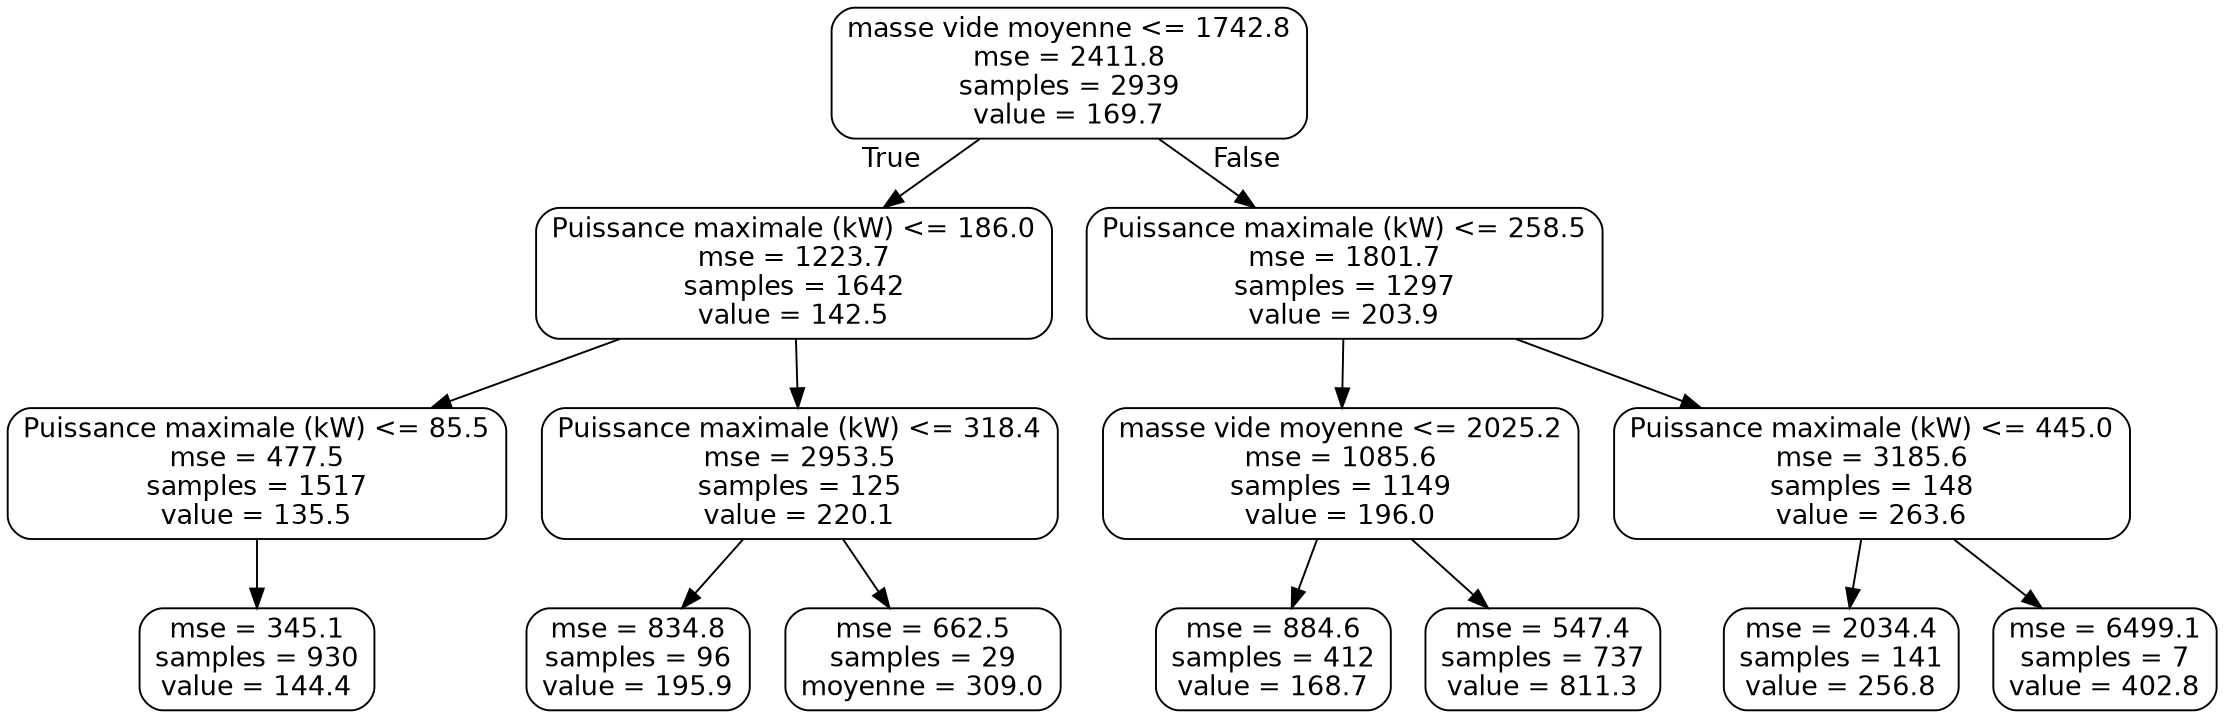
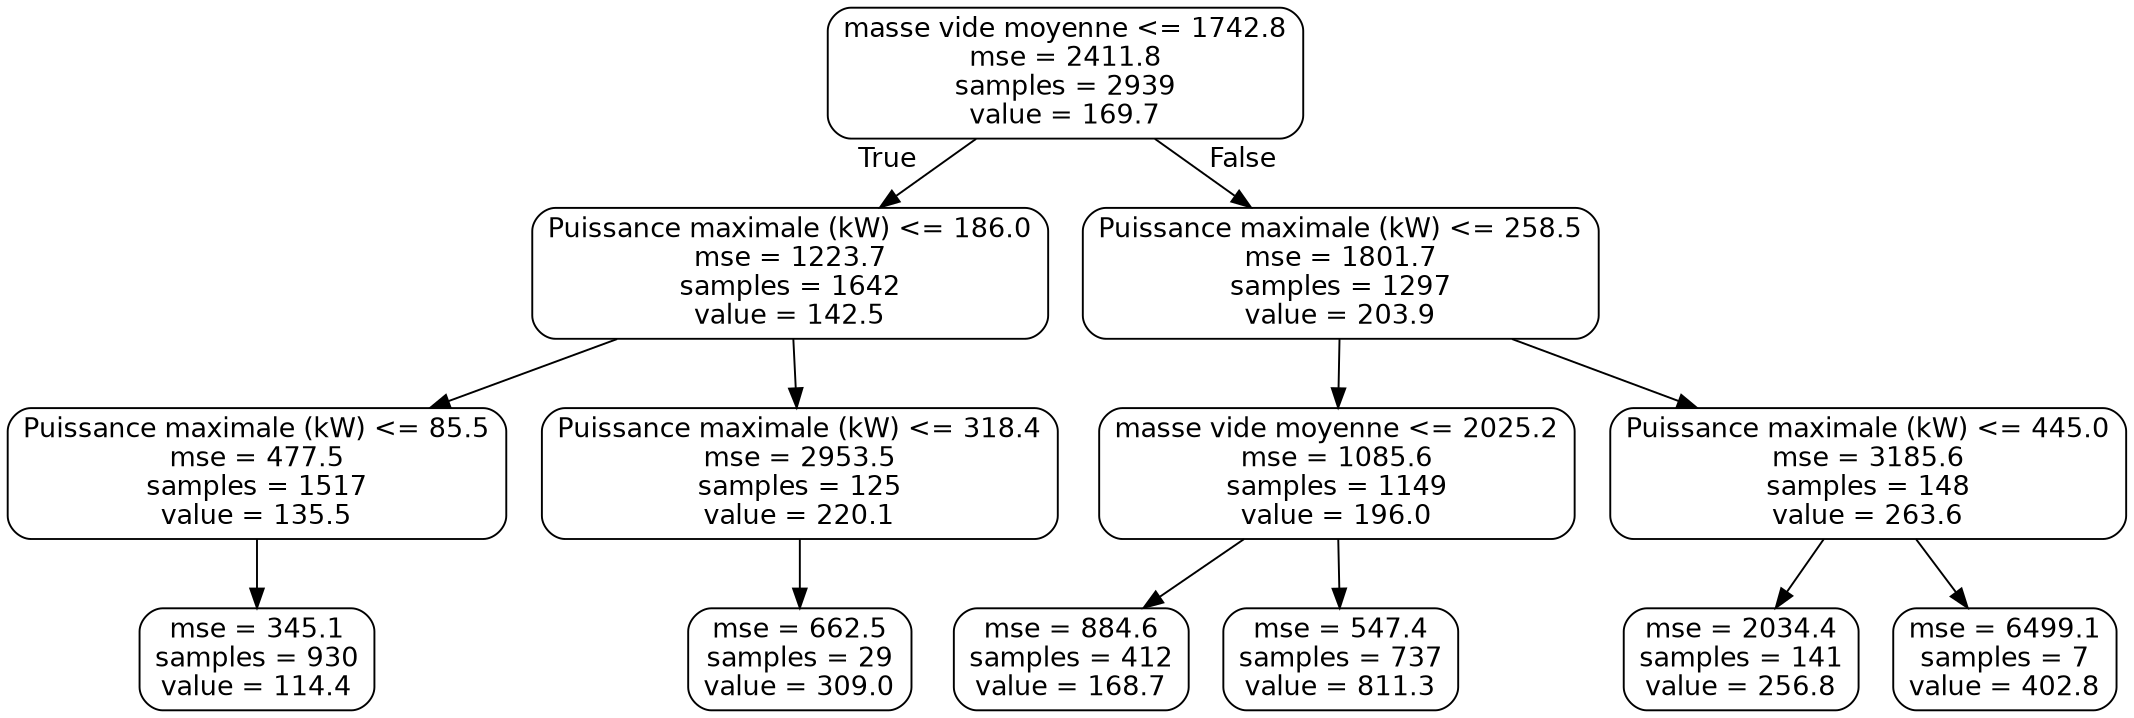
node "mse = 345.1 samples = 930 value = 144.4": label "mse = 345.1 samples = 930 value = 144.4" -> "mse = 345.1 samples = 930 value = 114.4"
node "mse = 834.8 samples = 96 value = 195.9": removed
node "mse = 662.5 samples = 29 moyenne = 309.0": label "mse = 662.5 samples = 29 moyenne = 309.0" -> "mse = 662.5 samples = 29 value = 309.0"
